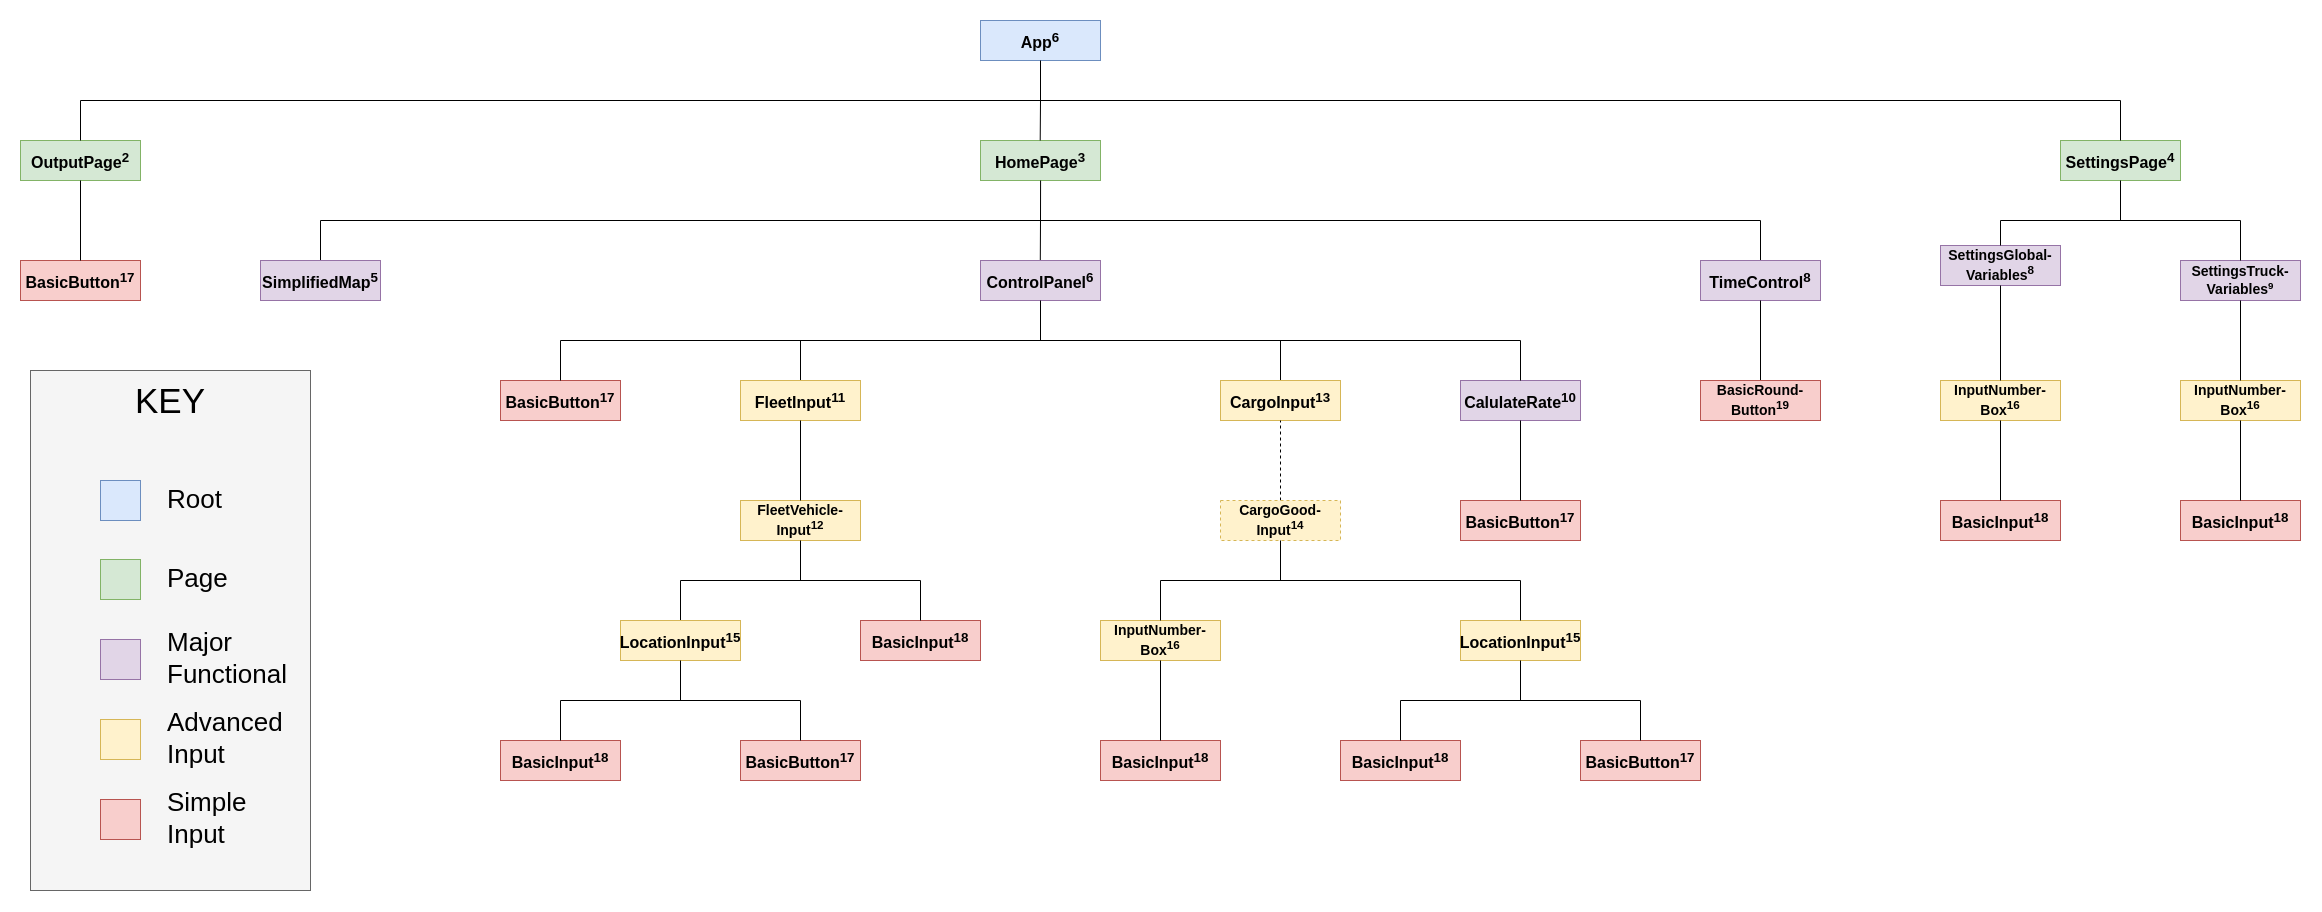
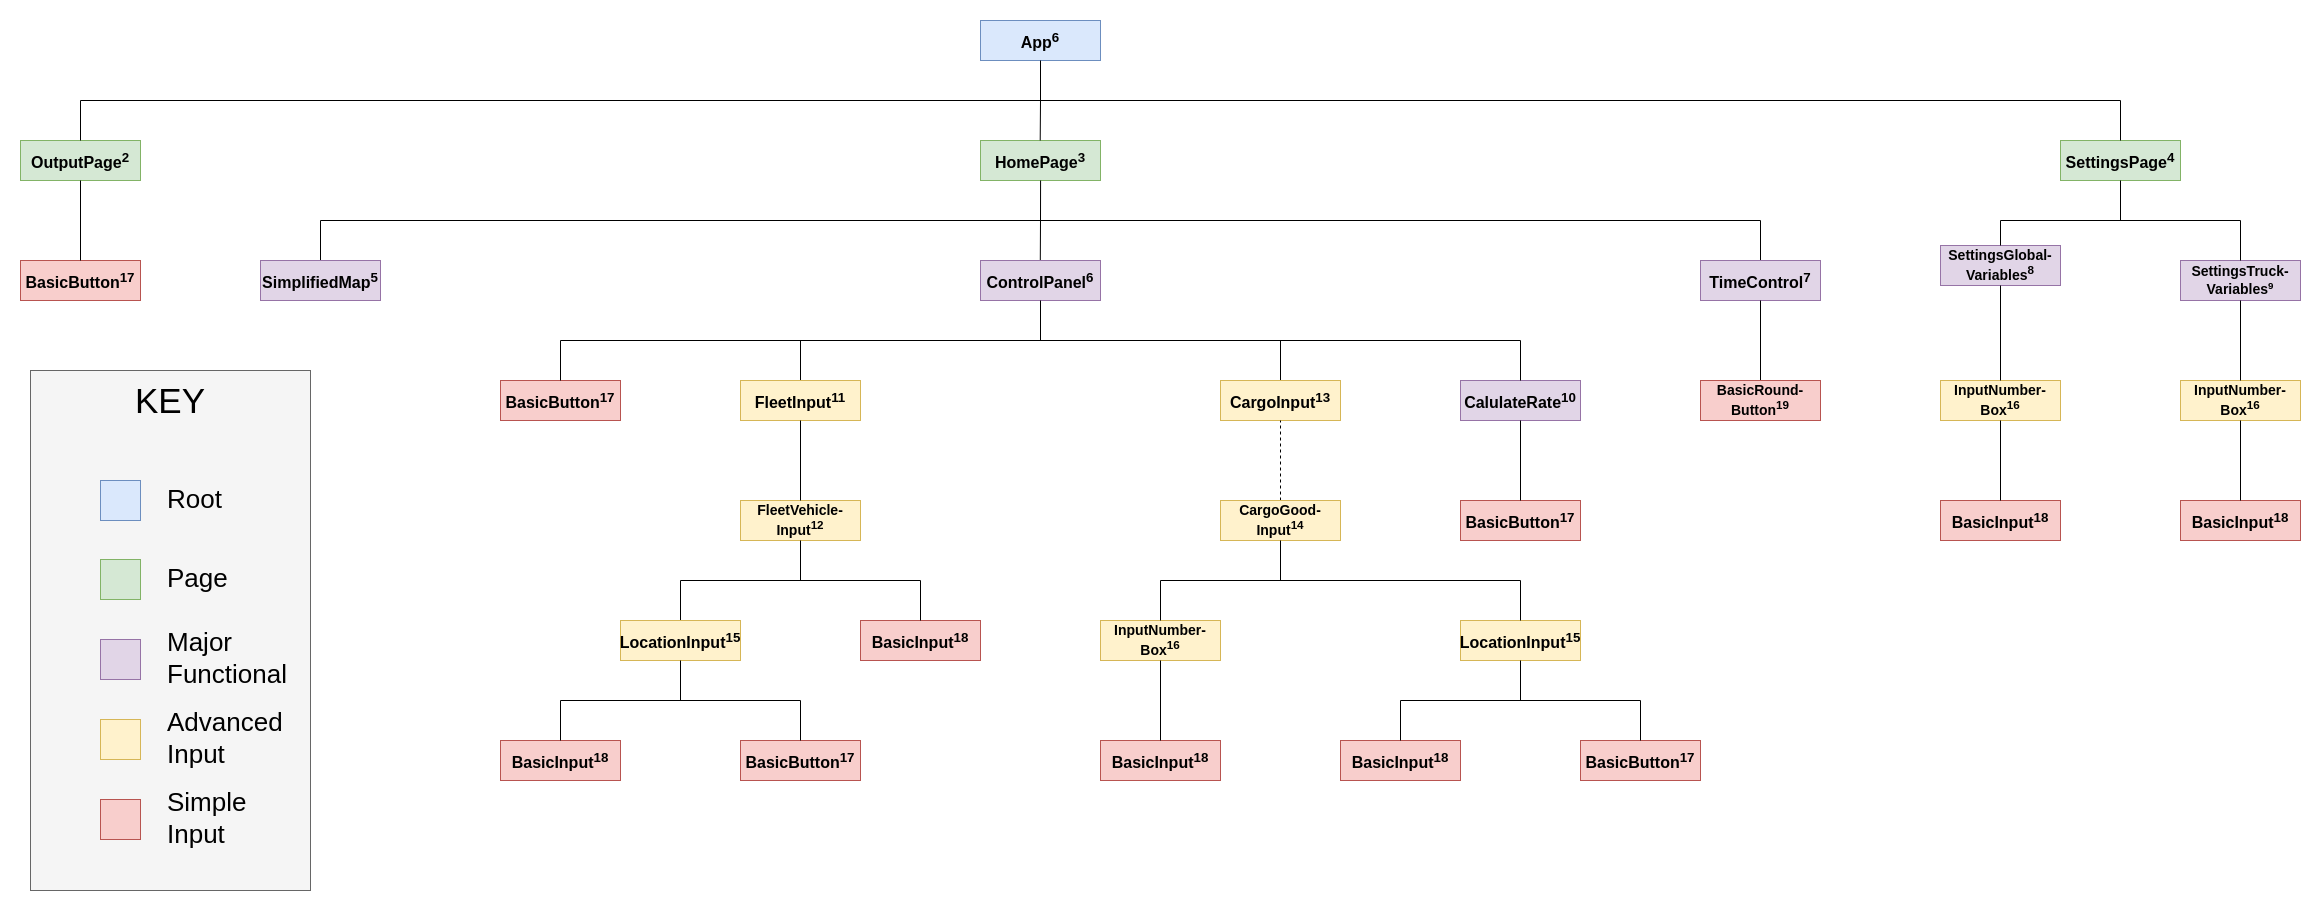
node "TimeControl8": label "TimeControl8" -> "TimeControl7"
node "CargoGood-Input14": style dashed -> solid
